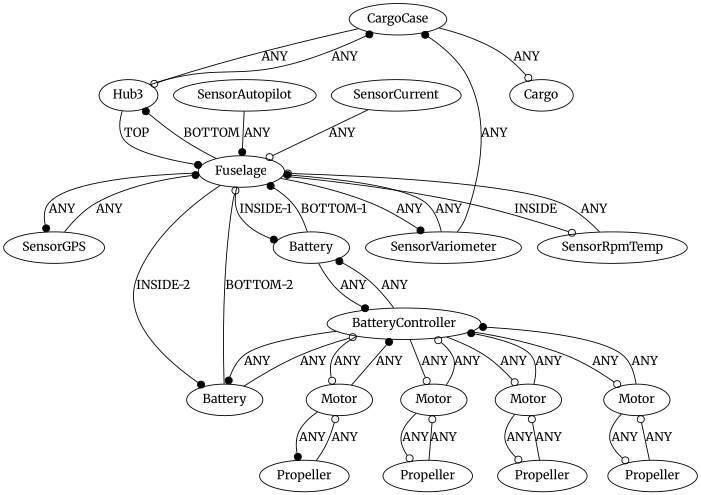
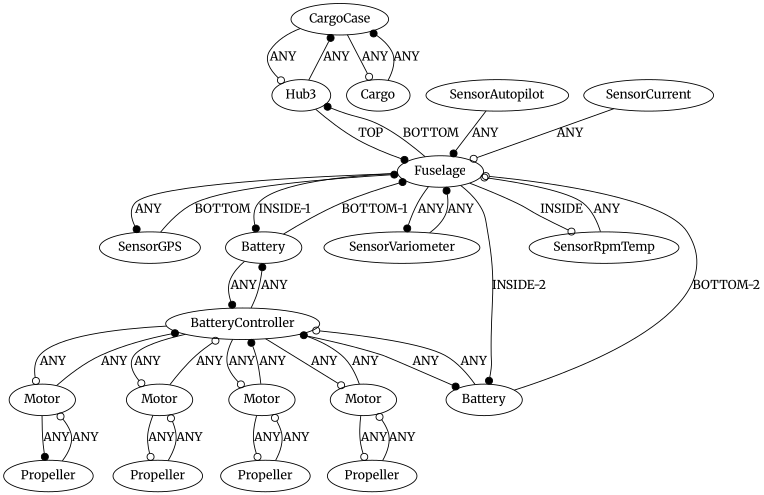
edge "SensorVariometer" -> "CargoCase": now "Cargo" -> "CargoCase"
edge "SensorGPS" -> "Fuselage": label "ANY" -> "BOTTOM"
